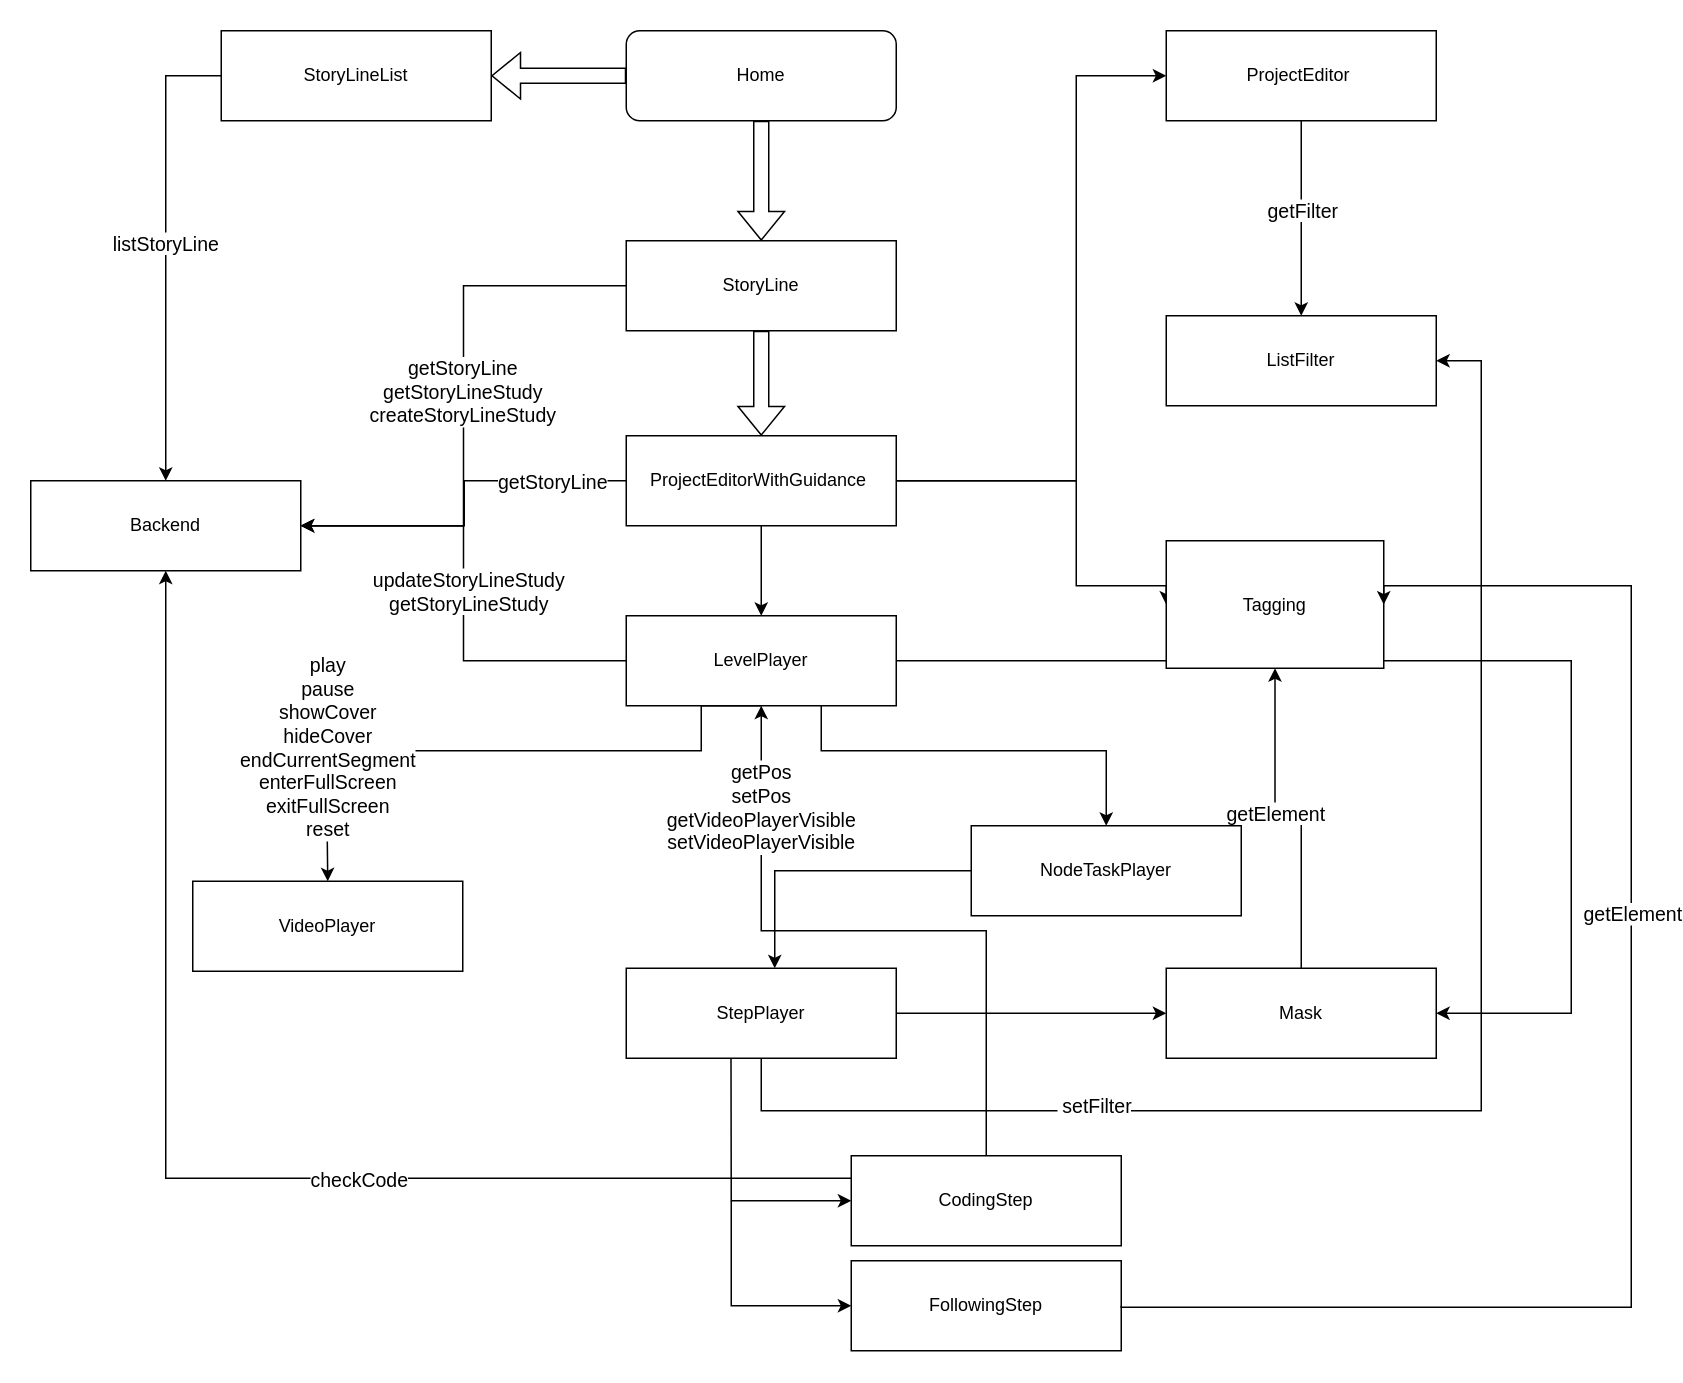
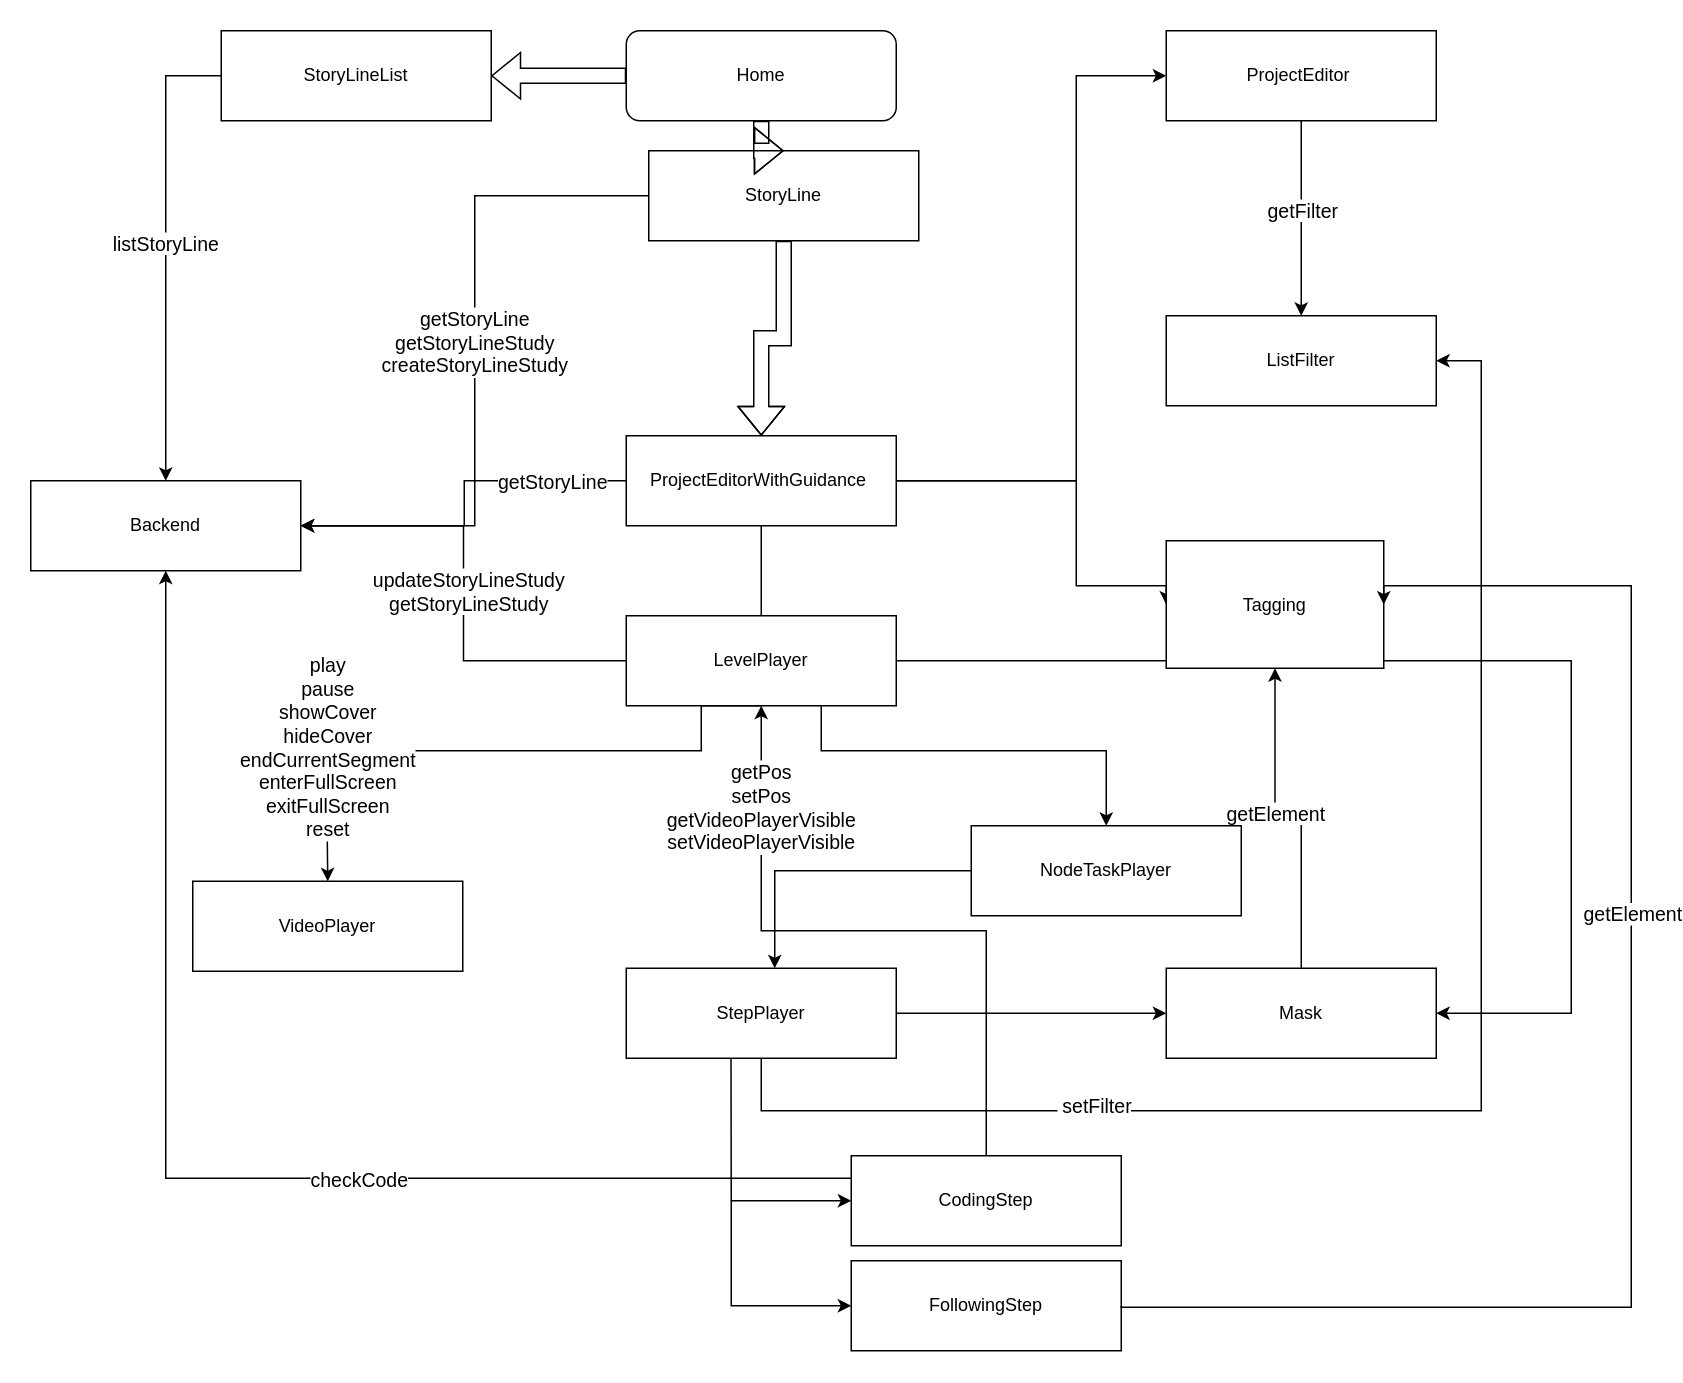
node "StoryLine": moved (761, 286) -> (784, 196)
edge "ProjectEditorWithGuidance" -> "LevelPlayer": arrowhead classic -> none
